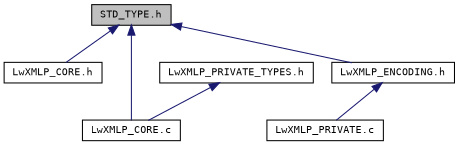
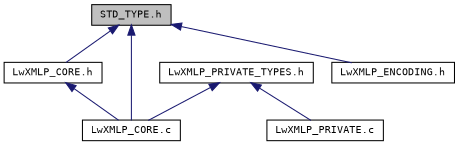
edge "LwXMLP_CORE.c" -> "LwXMLP_CORE.h": added
edge "LwXMLP_PRIVATE.c" -> "LwXMLP_ENCODING.h": now "LwXMLP_PRIVATE.c" -> "LwXMLP_PRIVATE_TYPES.h"
